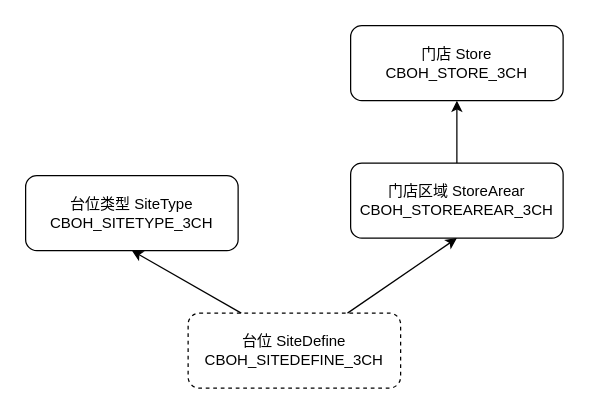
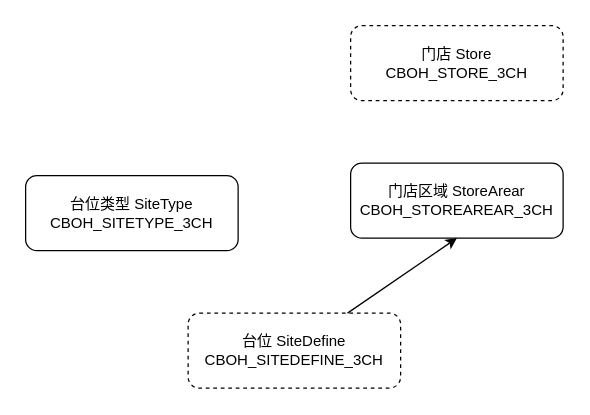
node "门店 Store CBOH_STORE_3CH": style solid -> dashed
edge "门店区域 StoreArear CBOH_STOREAREAR_3CH" -> "门店 Store CBOH_STORE_3CH": removed
edge "台位 SiteDefine CBOH_SITEDEFINE_3CH" -> "台位类型 SiteType CBOH_SITETYPE_3CH": removed
